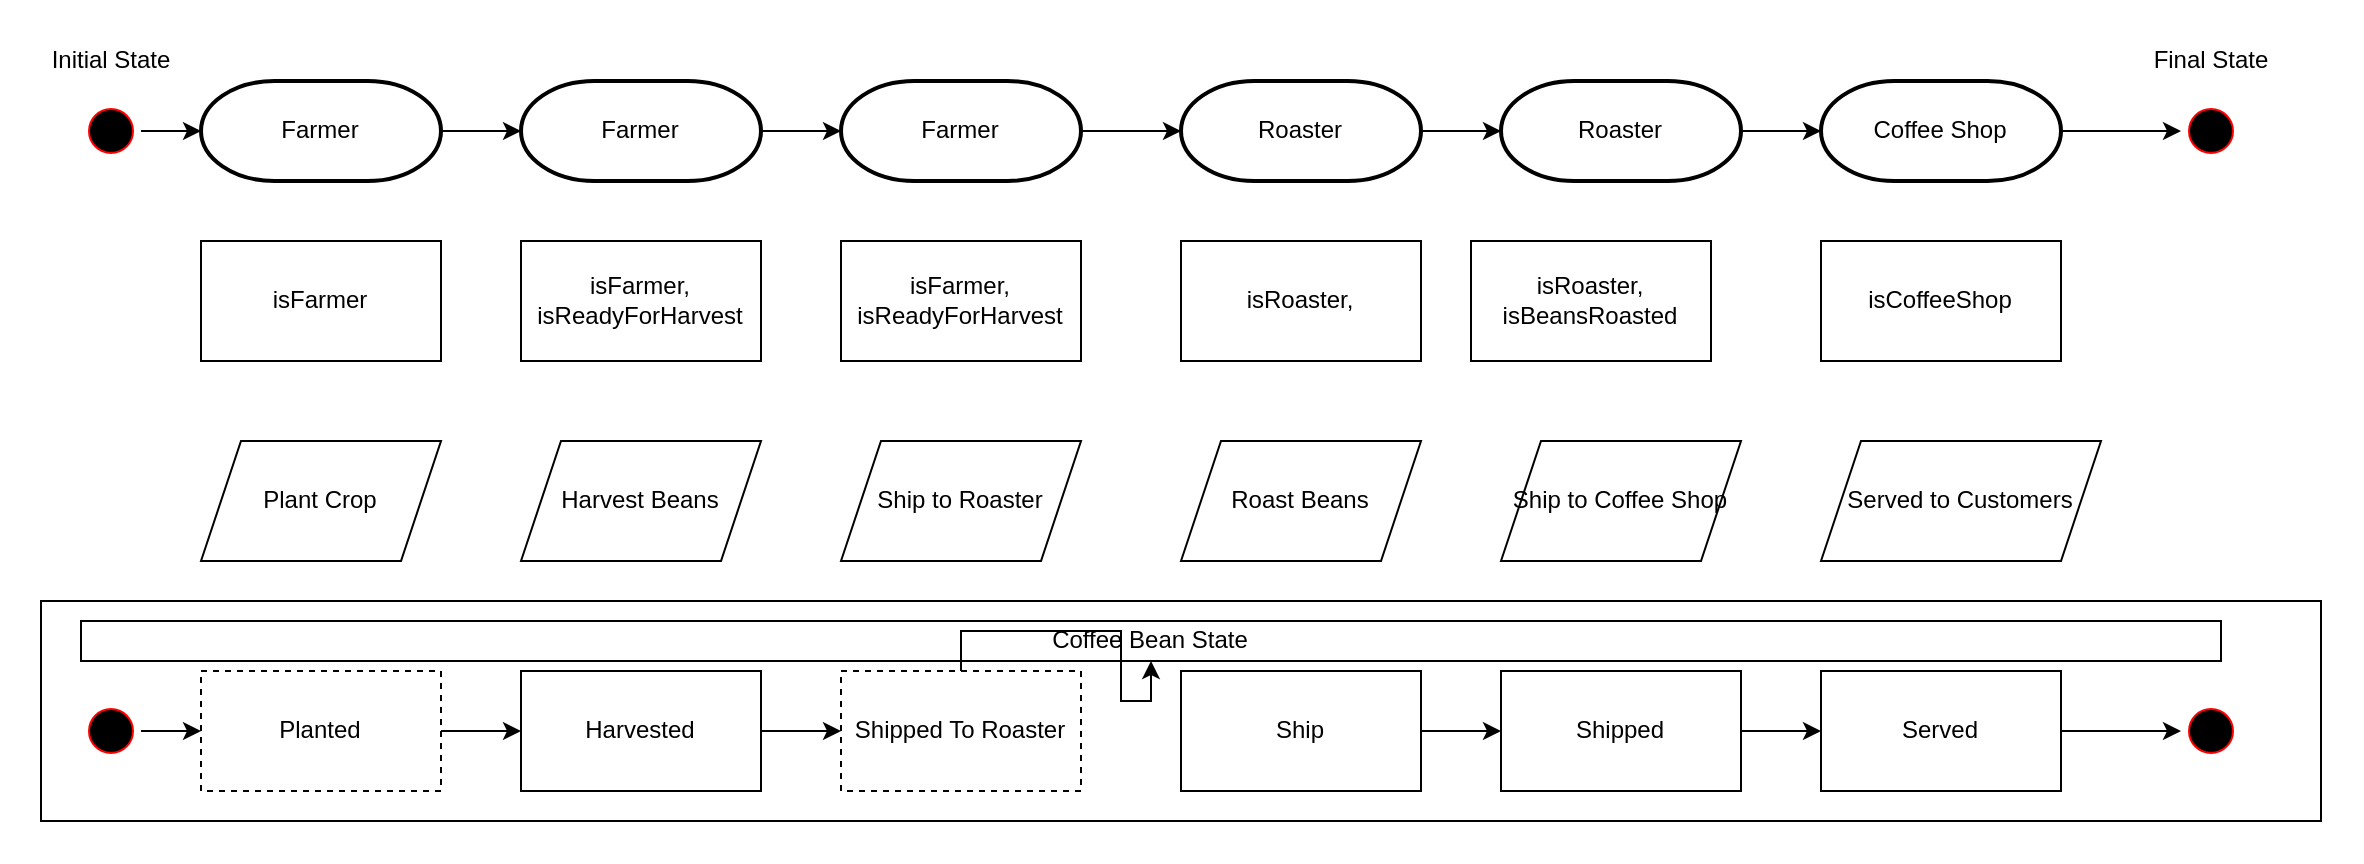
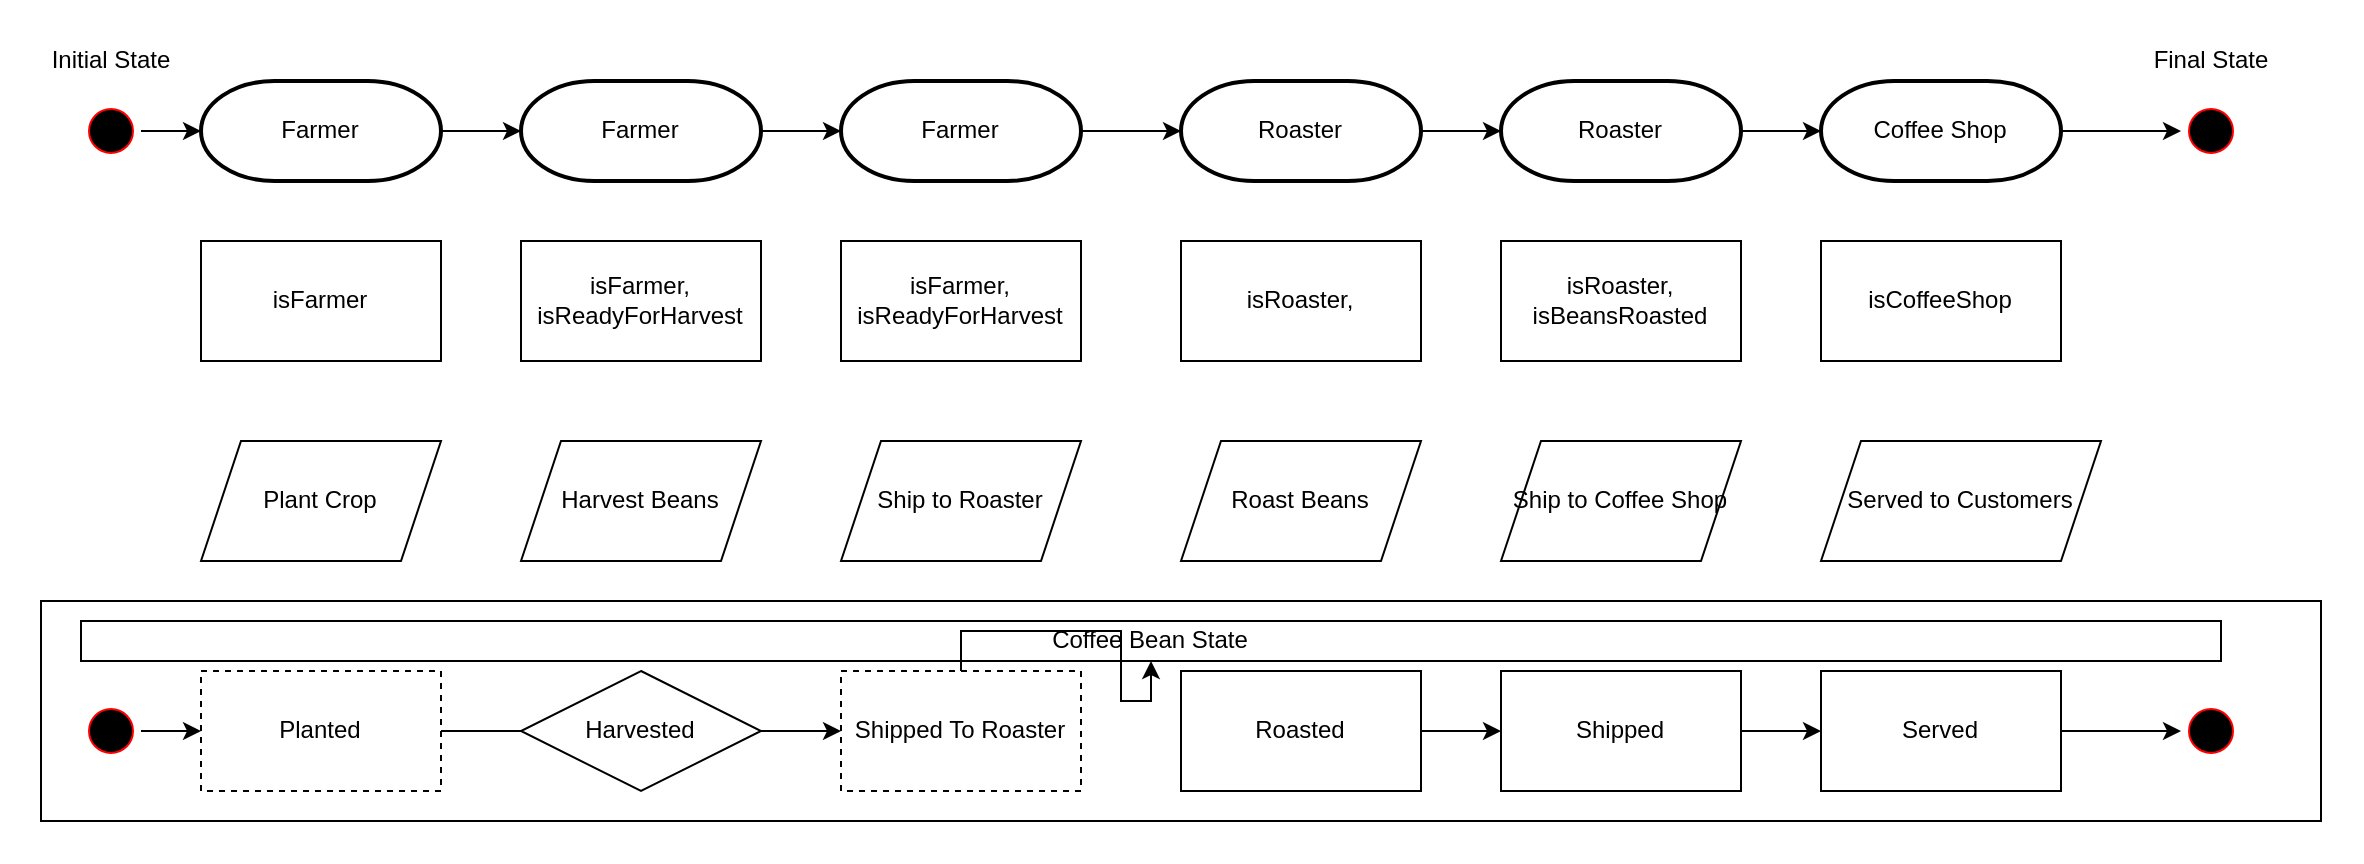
node "isRoaster, isBeansRoasted": moved (1591, 301) -> (1621, 301)
edge "Planted" -> "Harvested": arrowhead classic -> none
node "Harvested": shape rectangle -> diamond
node "Ship": label "Ship" -> "Roasted"
